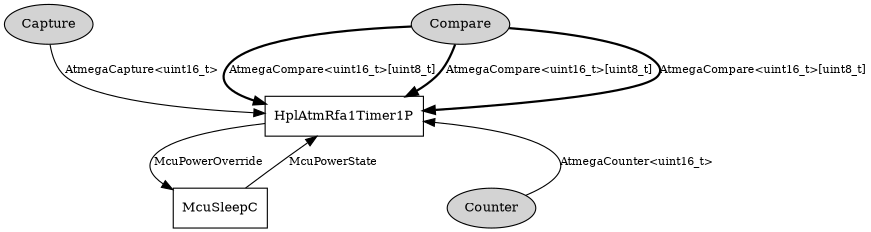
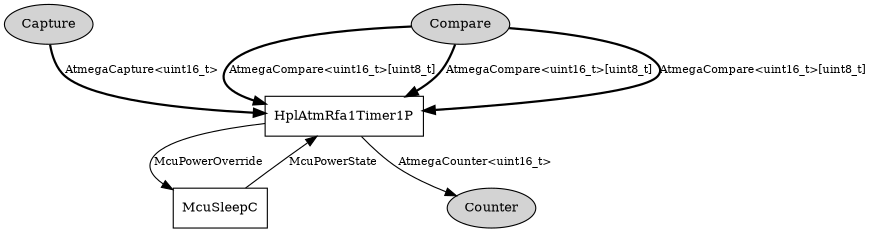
edge "Capture" -> "HplAtmRfa1Timer1P": style solid -> bold
edge "Counter" -> "HplAtmRfa1Timer1P": reversed
